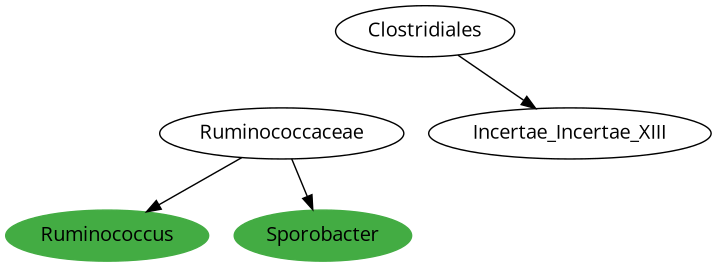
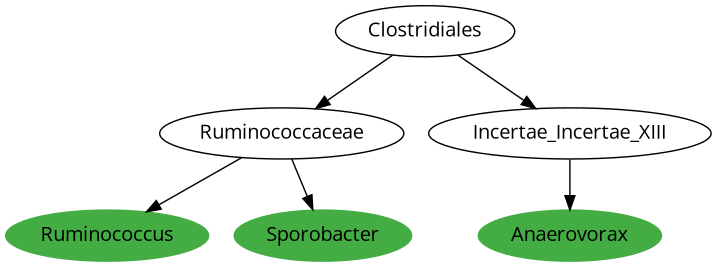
edge "Clostridiales" -> "Ruminococcaceae": added
node "Anaerovorax": added
